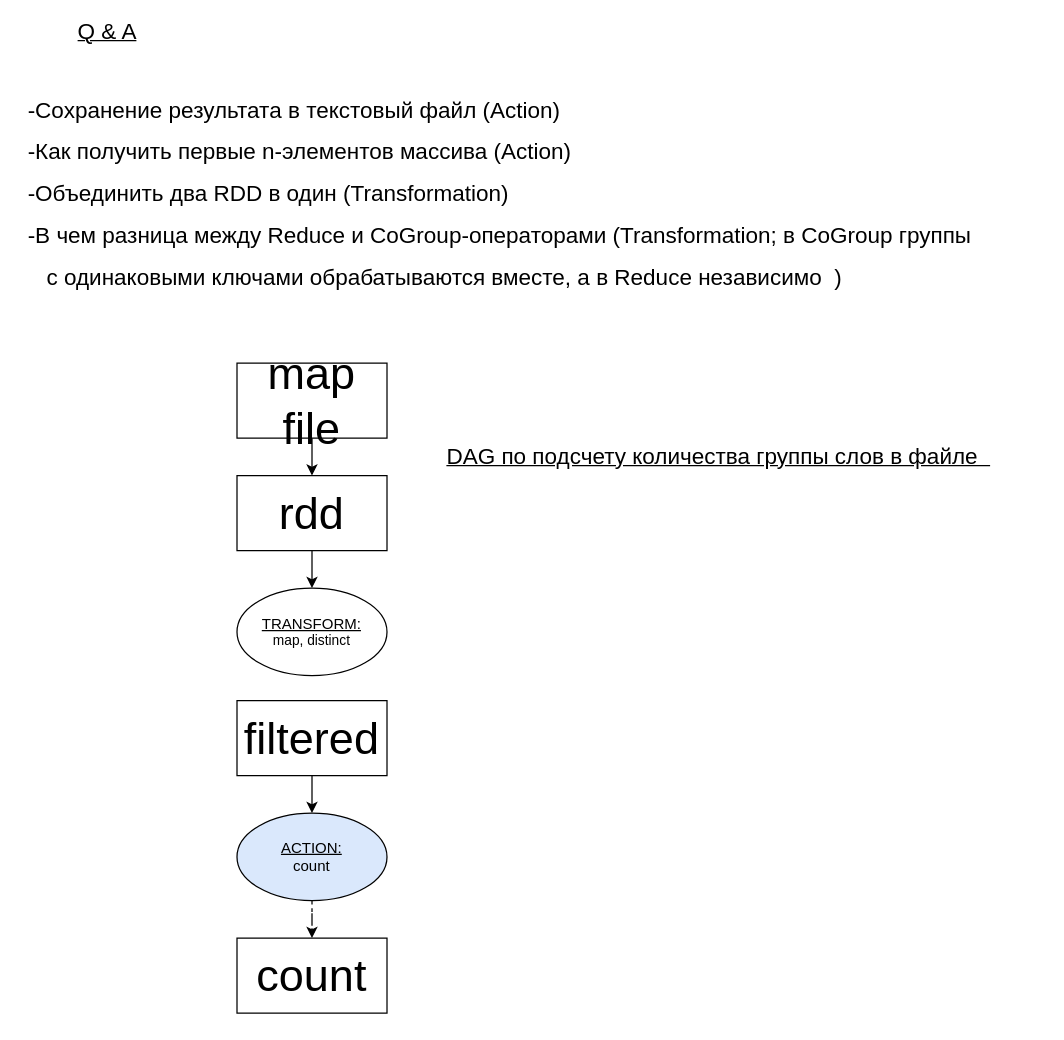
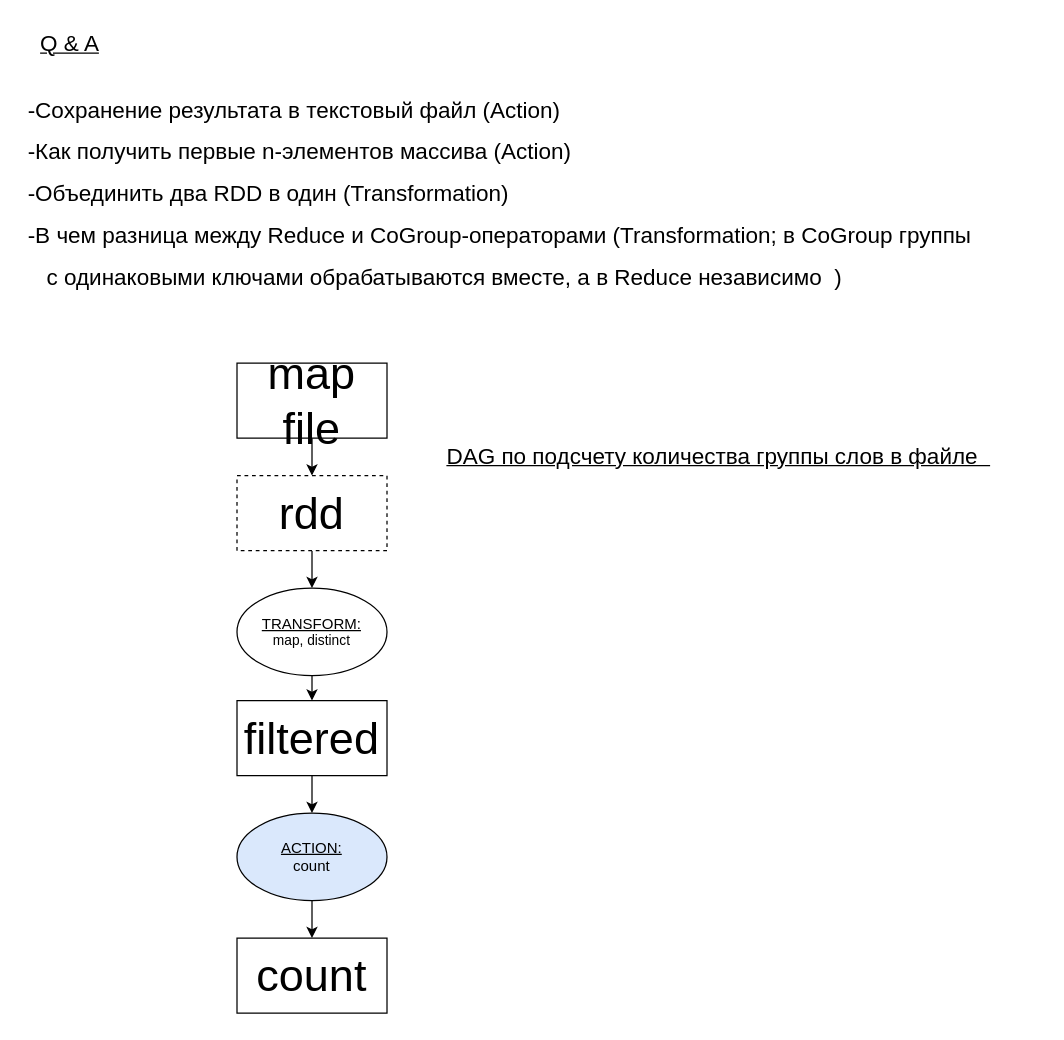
node "Q & A": moved (107, 32) -> (69, 44)
node "rdd": style solid -> dashed
edge "TRANSFORM: map, distinct" -> "filtered": added
edge "ACTION: count" -> "count": style dashed -> solid
